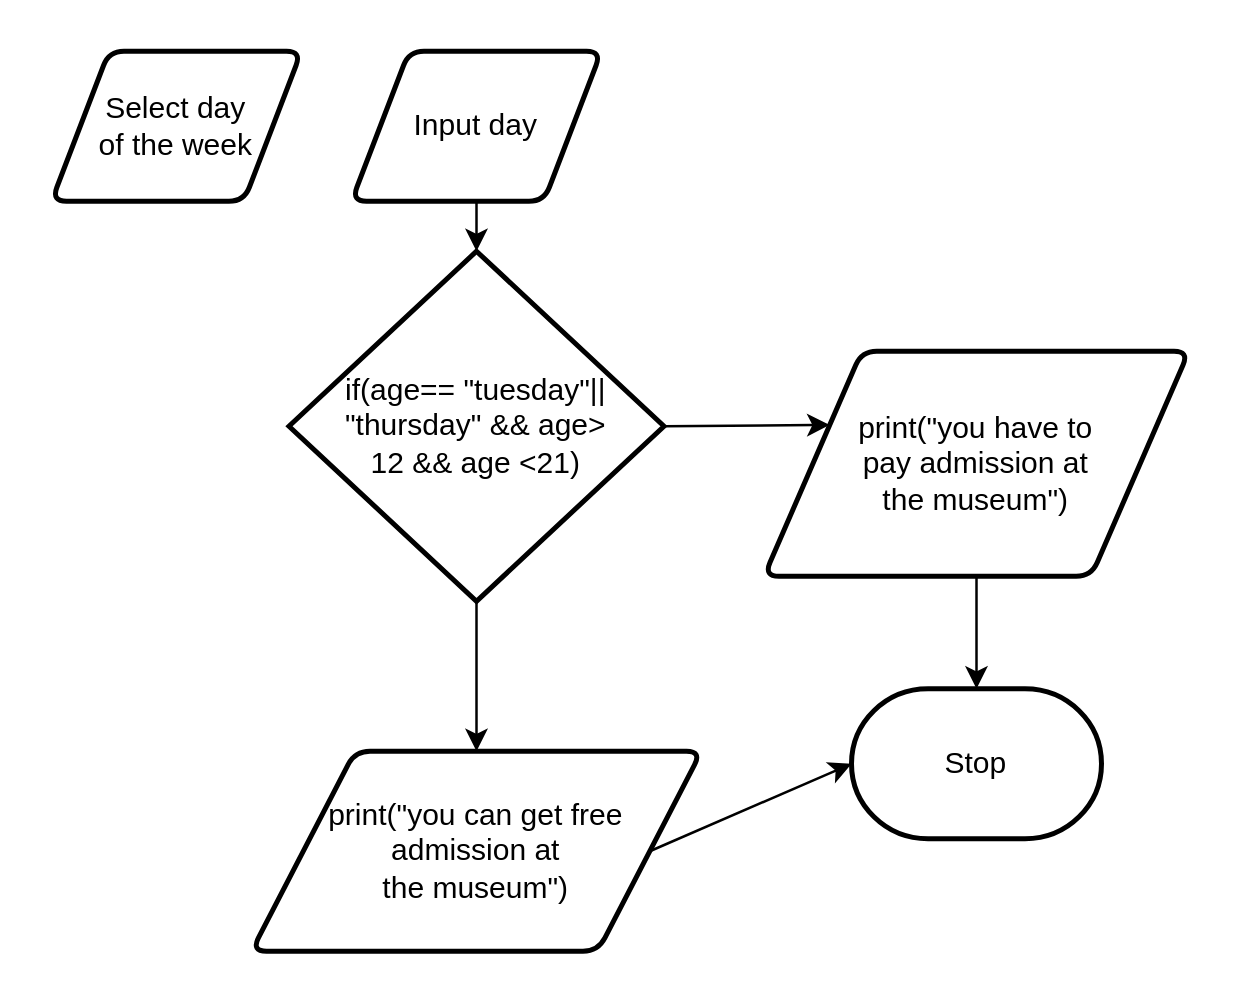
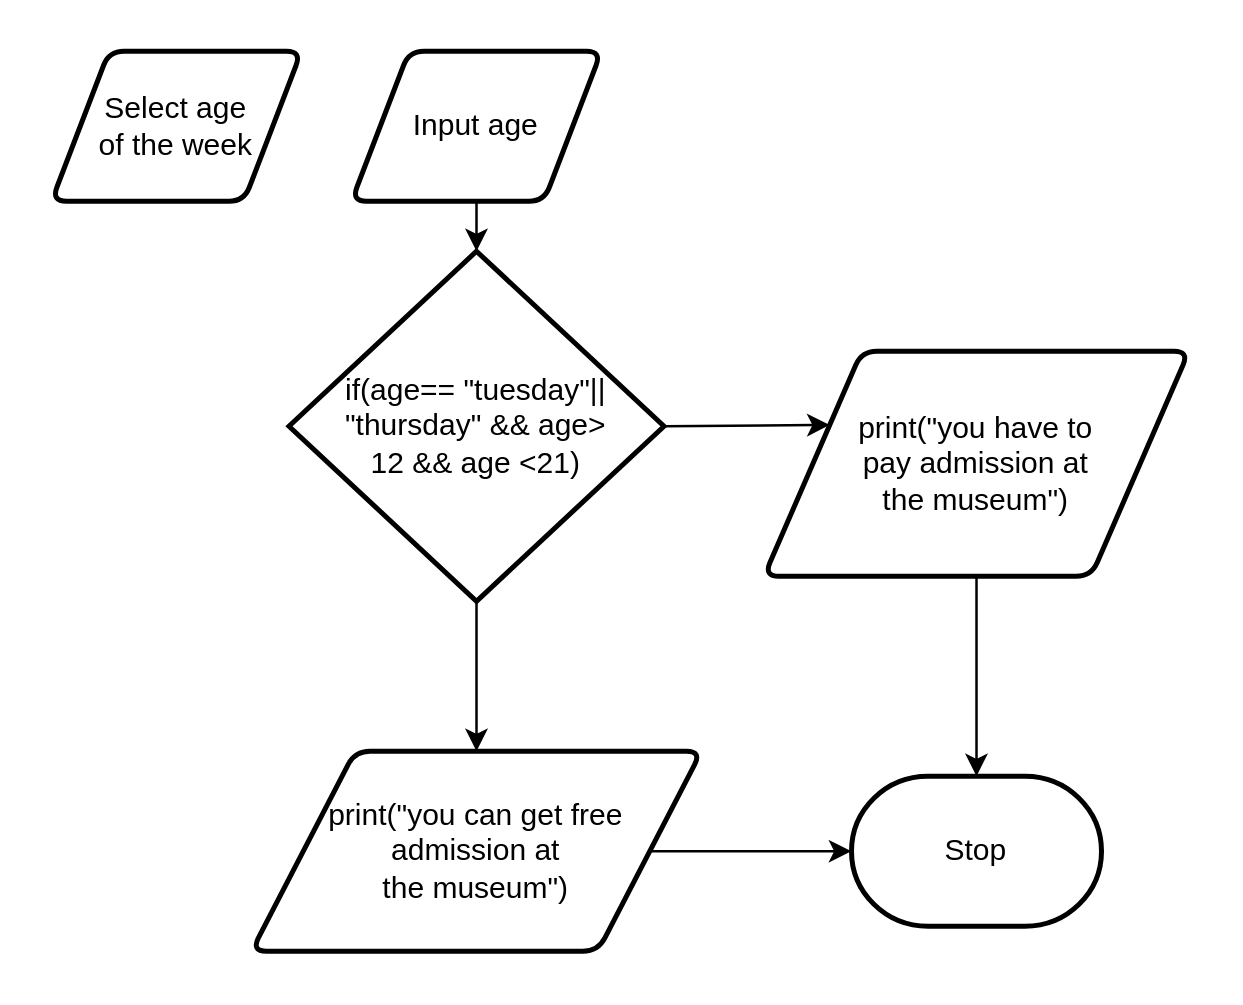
node "Select day of the week": label "Select day of the week" -> "Select age of the week"
node "Input day": label "Input day" -> "Input age"
node "Stop": moved (976, 764) -> (976, 851)
